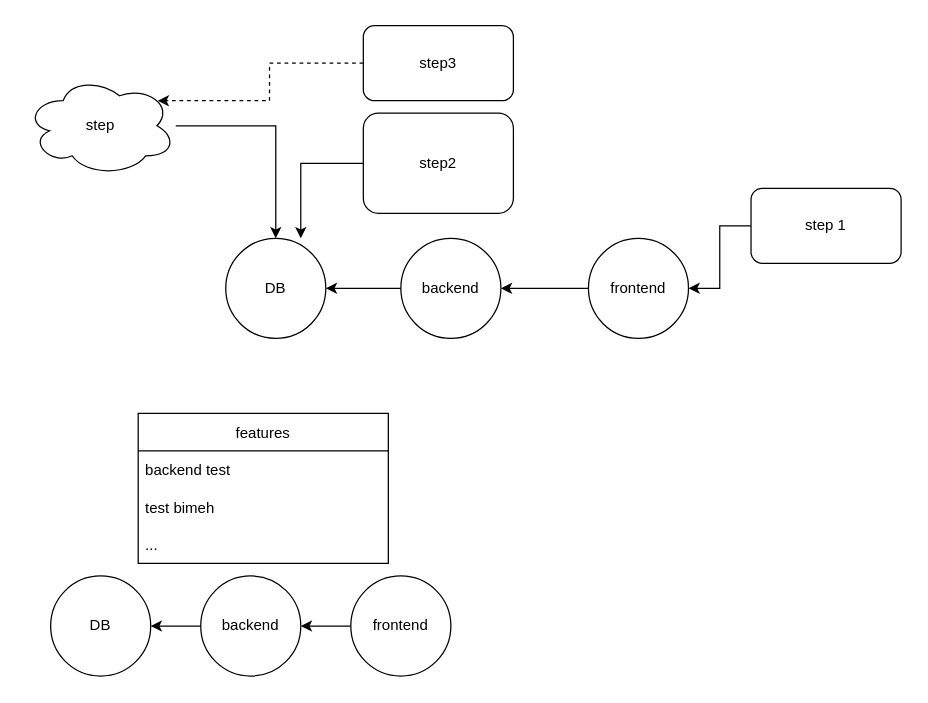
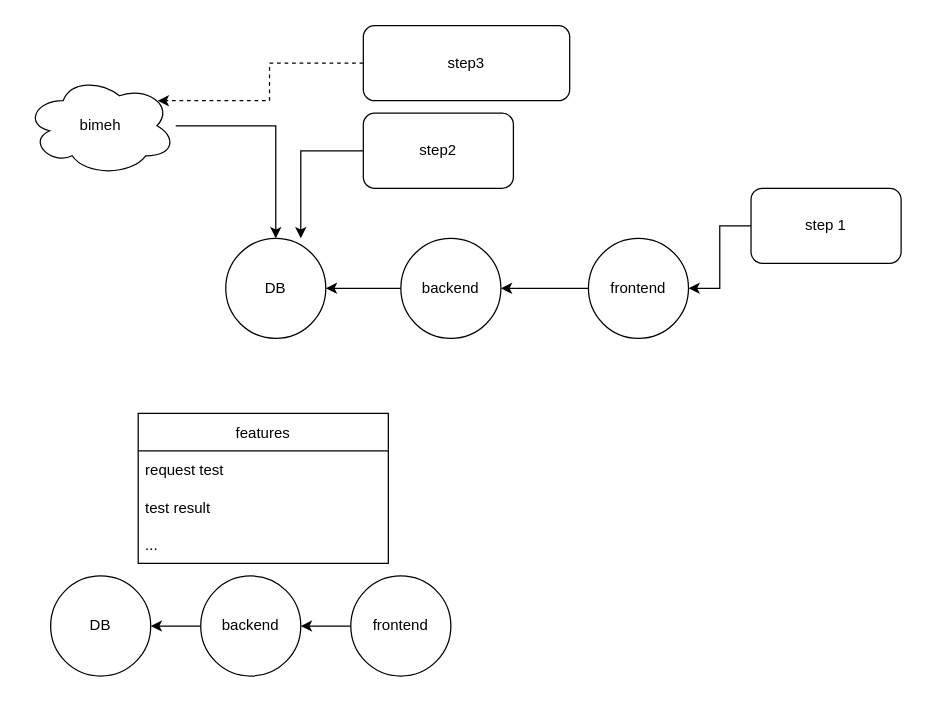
node "step3": size 150x75 -> 206x75
node "step": label "step" -> "bimeh"
node "step2": size 150x100 -> 150x75
node "backend test": label "backend test" -> "request test"
node "test bimeh": label "test bimeh" -> "test result"
